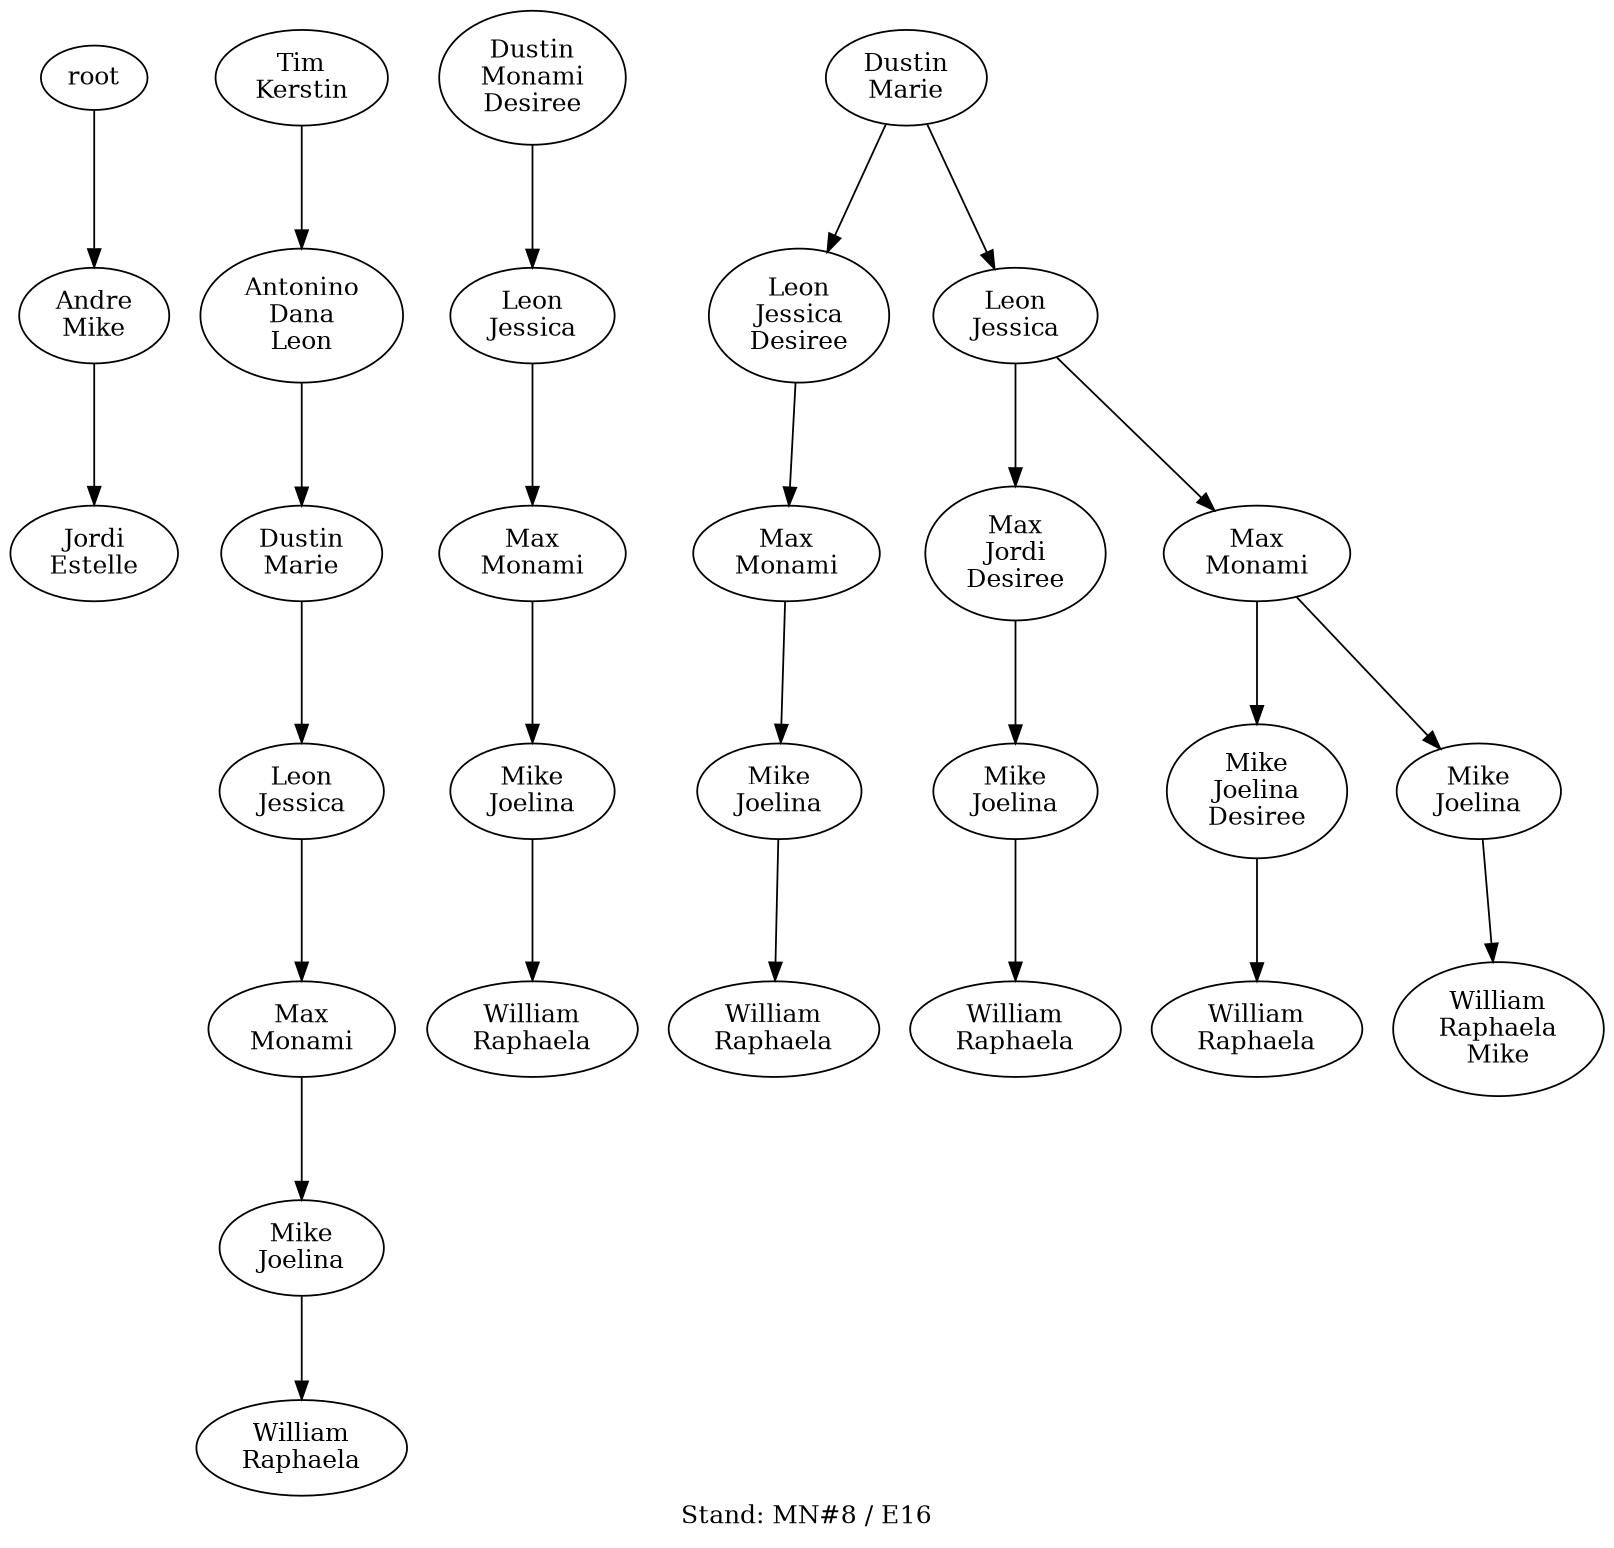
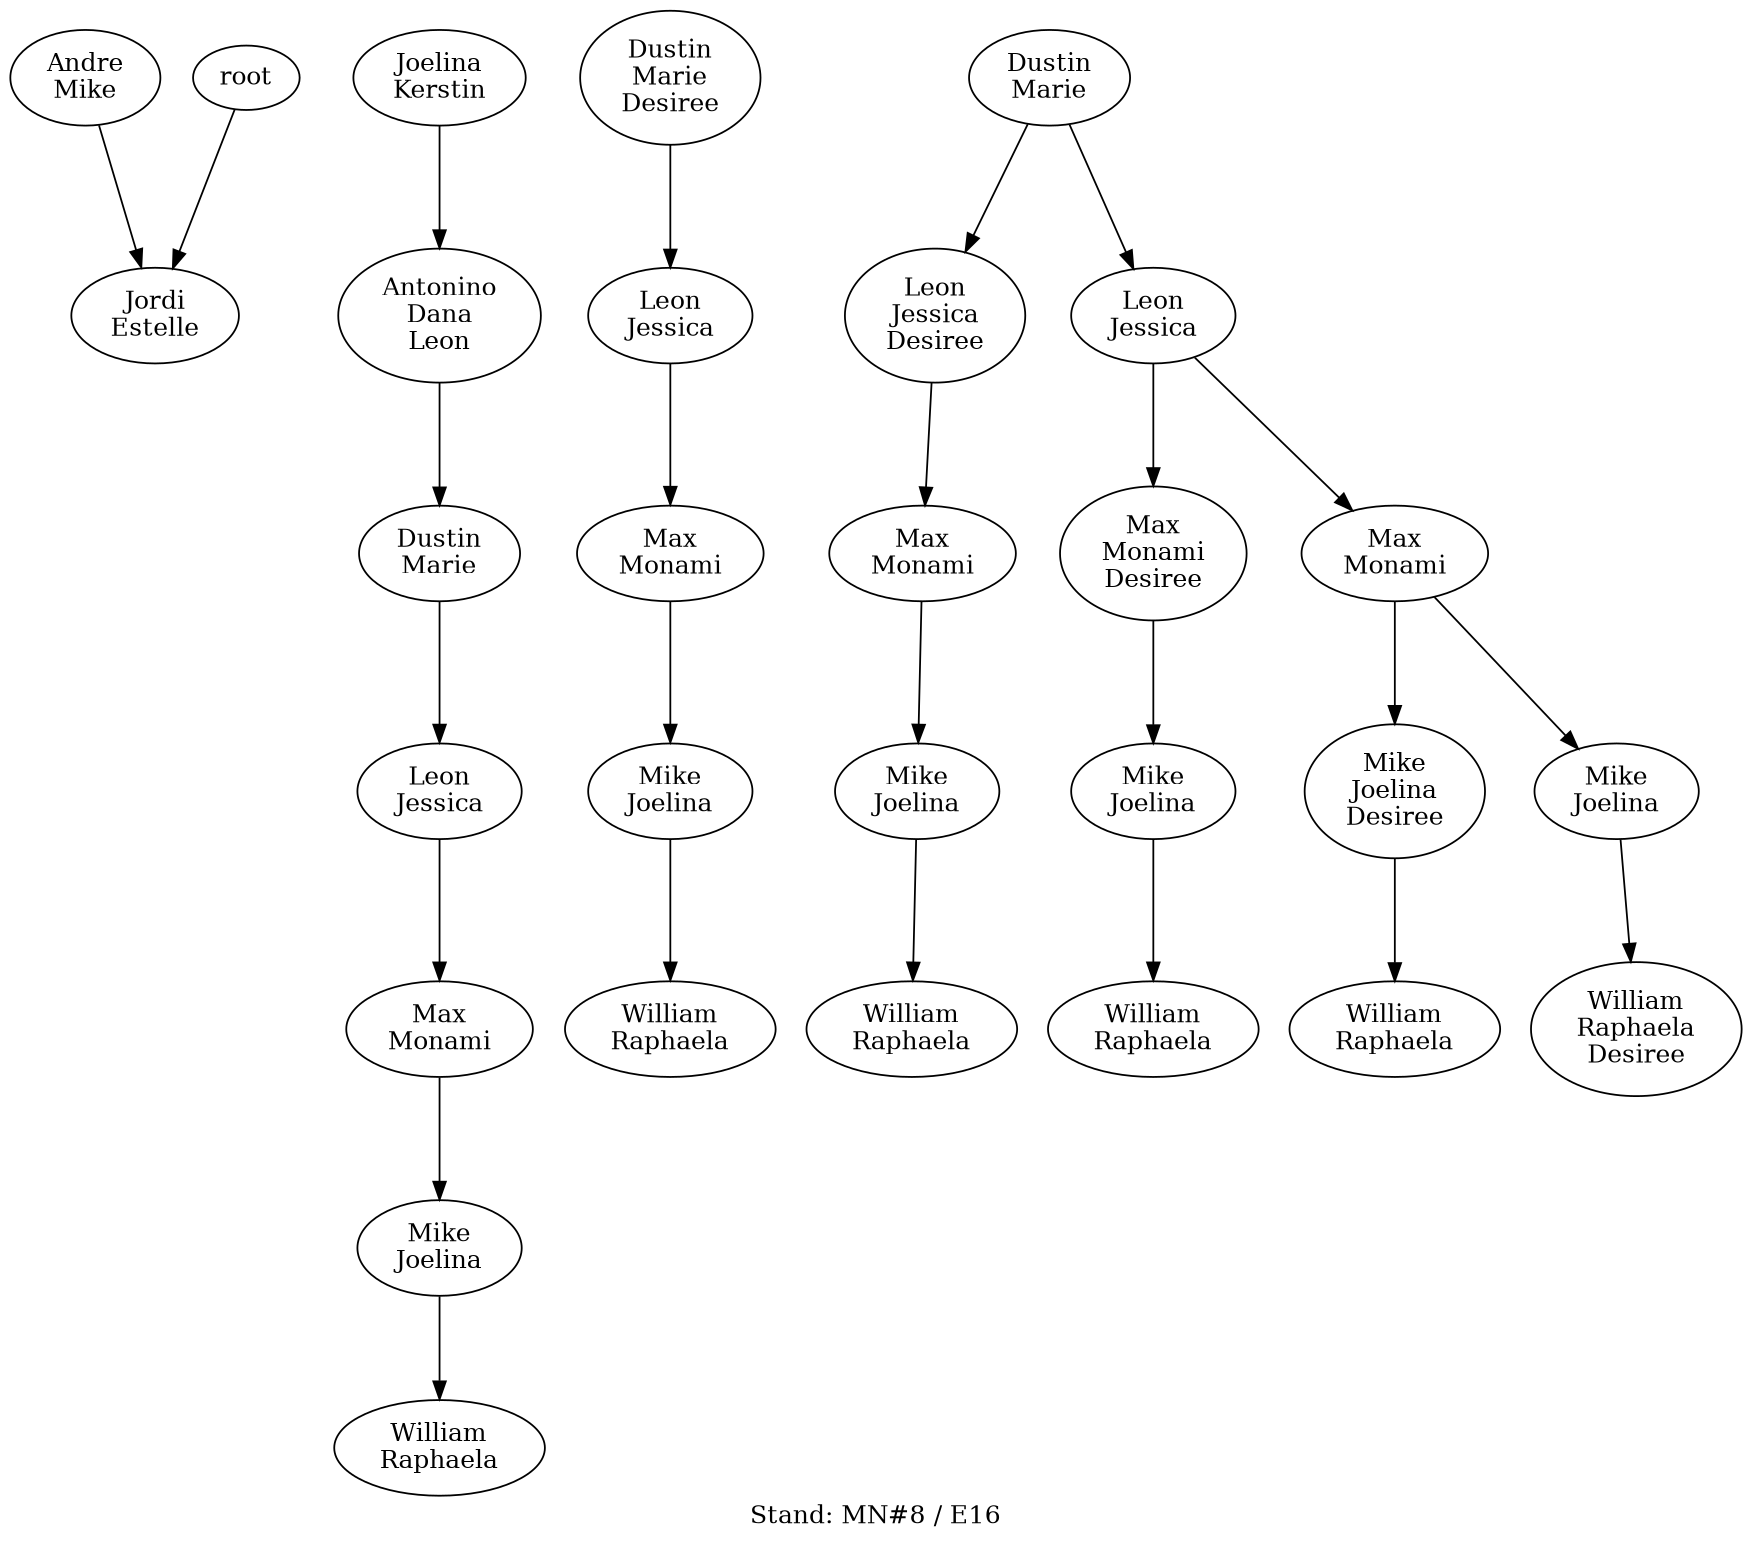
node "Tim Kerstin": label "Tim Kerstin" -> "Joelina Kerstin"
node "Dustin Monami Desiree": label "Dustin Monami Desiree" -> "Dustin Marie Desiree"
edge "root" -> "Andre Mike": now "root" -> "Jordi Estelle"
node "Max Jordi Desiree": label "Max Jordi Desiree" -> "Max Monami Desiree"
node "William Raphaela Mike": label "William Raphaela Mike" -> "William Raphaela Desiree"
